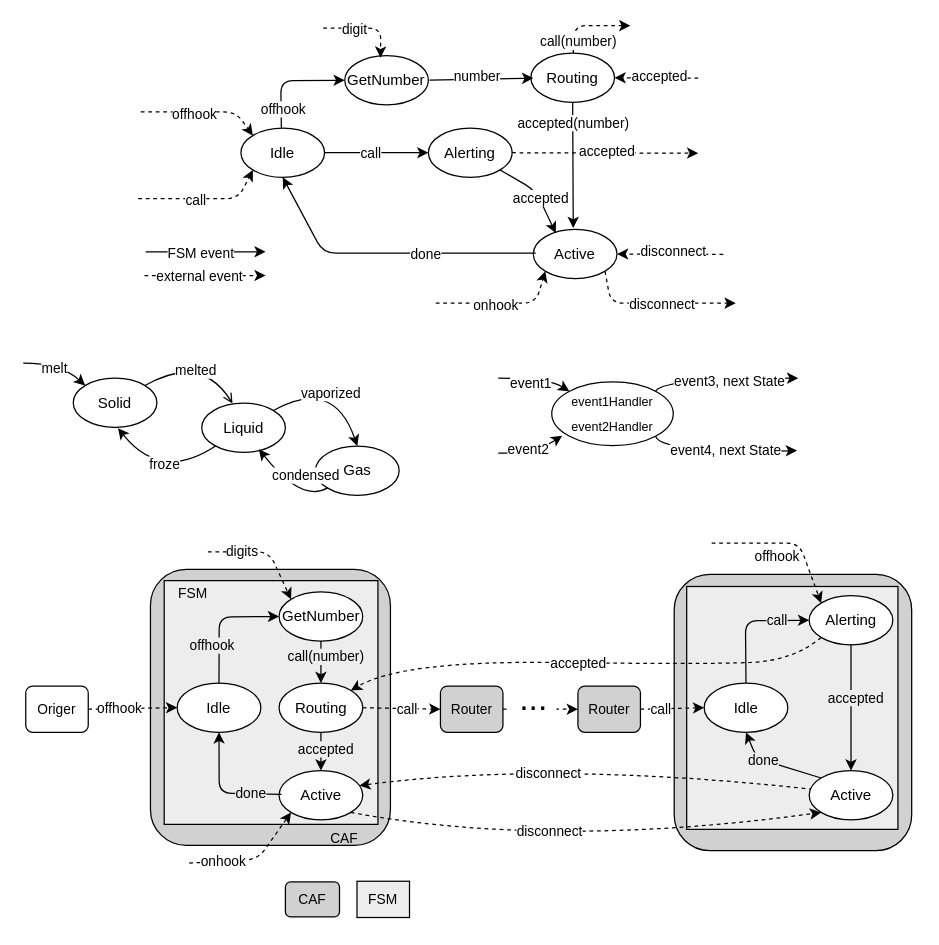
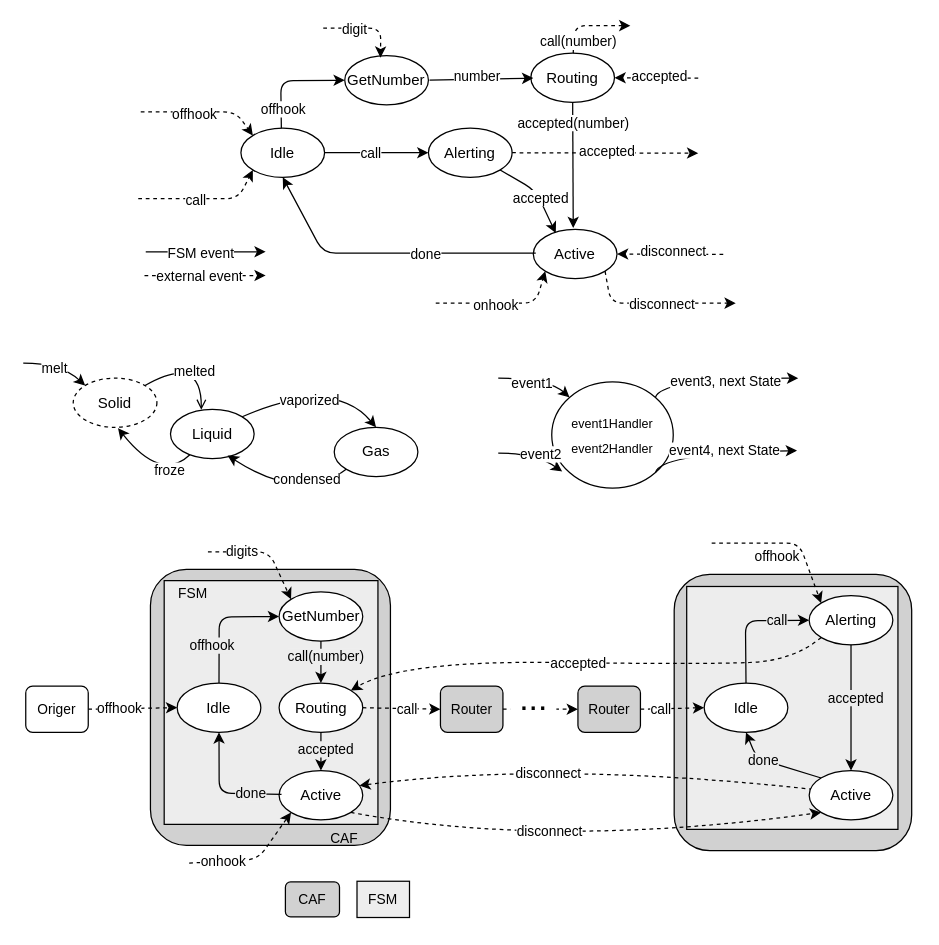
node "Solid": style solid -> dashed
node "event1Handler event2Handler": size 122x64 -> 122x106
node "Liquid": moved (243, 428) -> (212, 434)
node "Gas": moved (357, 471) -> (376, 452)
